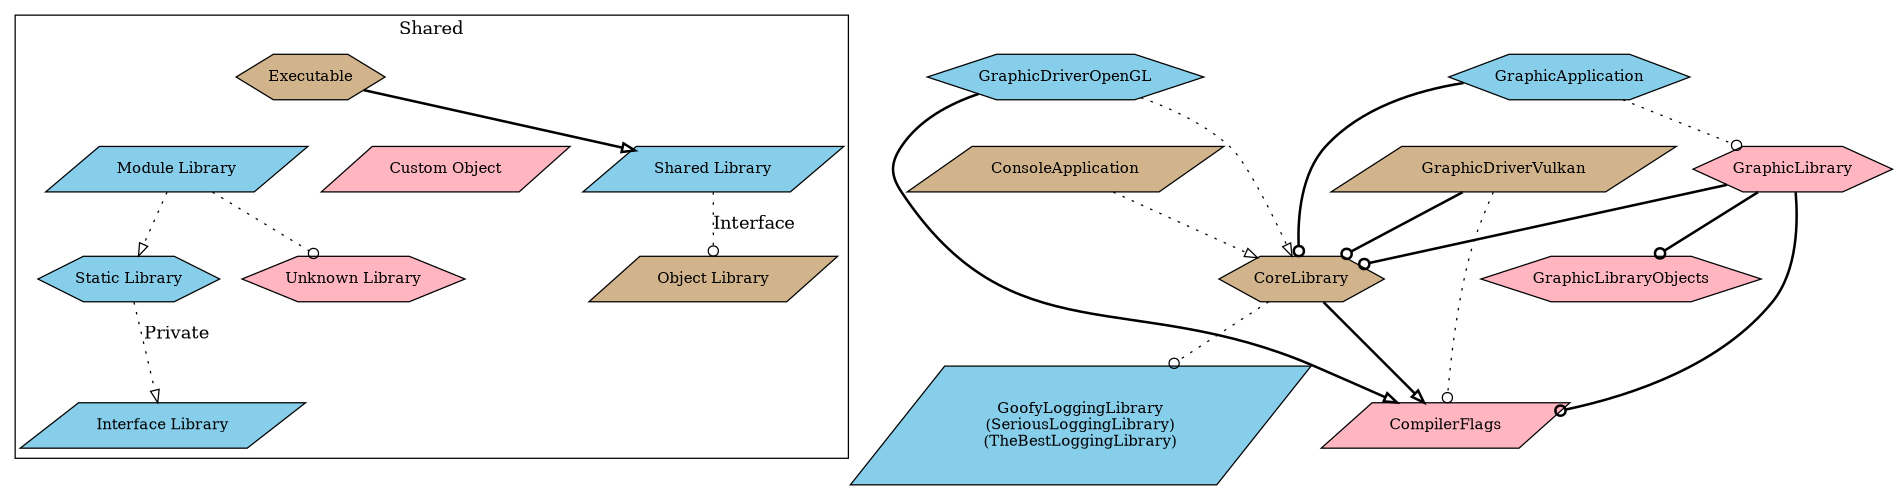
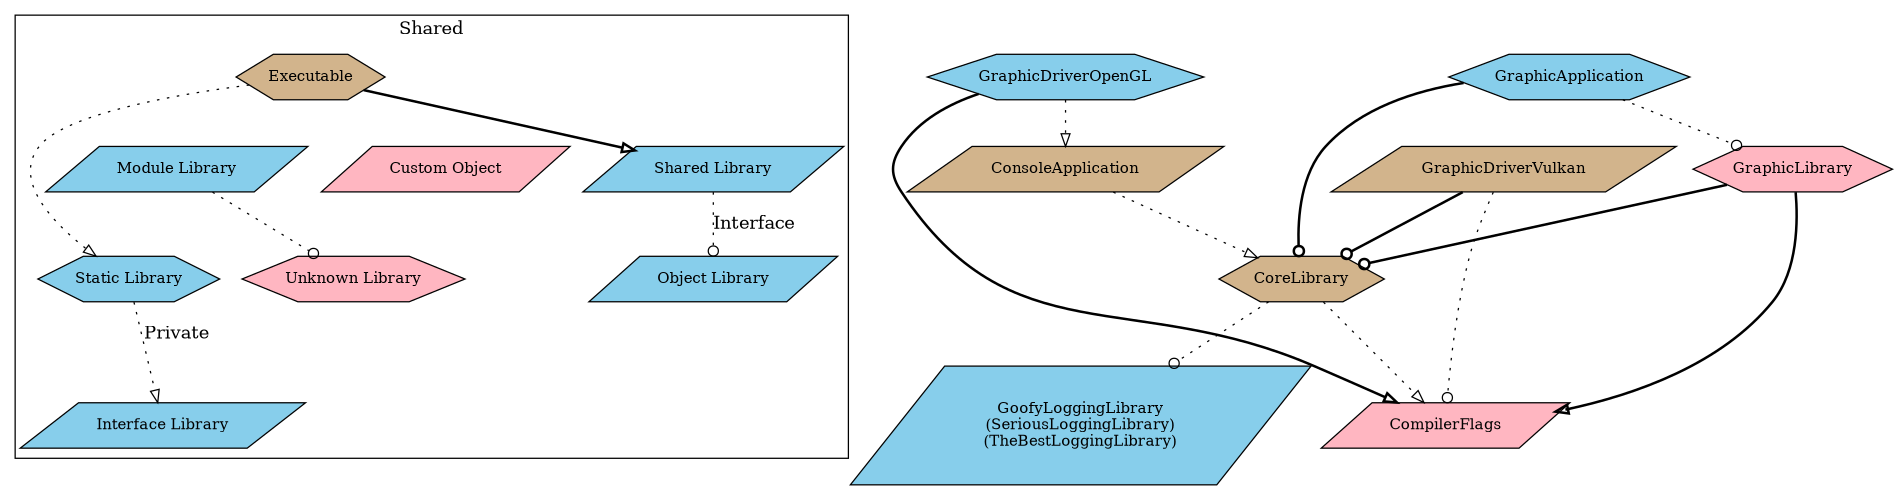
edge "GraphicDriverOpenGL" -> "CoreLibrary": now "GraphicDriverOpenGL" -> "ConsoleApplication"
edge "Module Library" -> "Static Library": now "Executable" -> "Static Library"
node "Object Library": fillcolor tan -> skyblue
node "GraphicLibraryObjects": removed
edge "GraphicLibrary" -> "CompilerFlags": arrowhead odot -> onormal
edge "CoreLibrary" -> "CompilerFlags": style bold -> dotted
